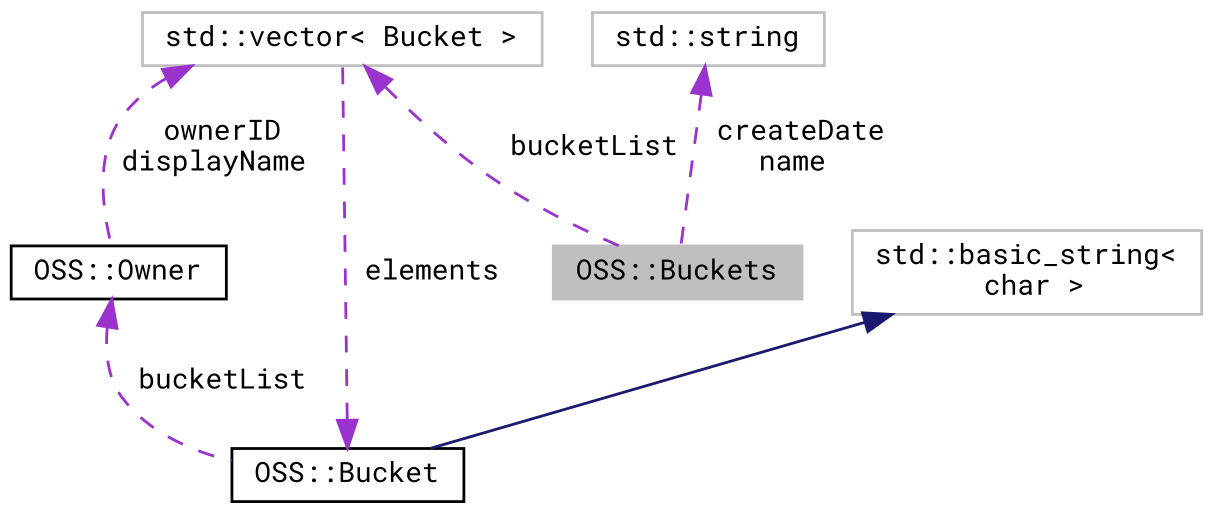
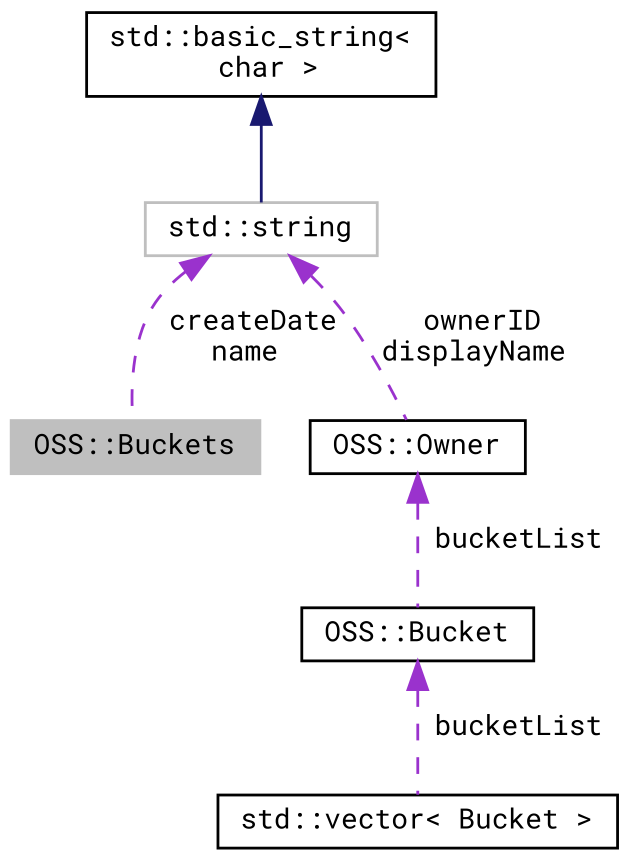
node "std::vector< Bucket >": color grey75 -> black
edge "OSS::Owner" -> "std::vector< Bucket >": now "OSS::Owner" -> "std::string"
edge "OSS::Buckets" -> "std::vector< Bucket >": removed, label "bucketList"
edge "std::vector< Bucket >" -> "OSS::Bucket": label " elements" -> " bucketList"
node "std::basic_string< char >": color grey75 -> black
edge "OSS::Bucket" -> "std::basic_string< char >": now "std::string" -> "std::basic_string< char >"
